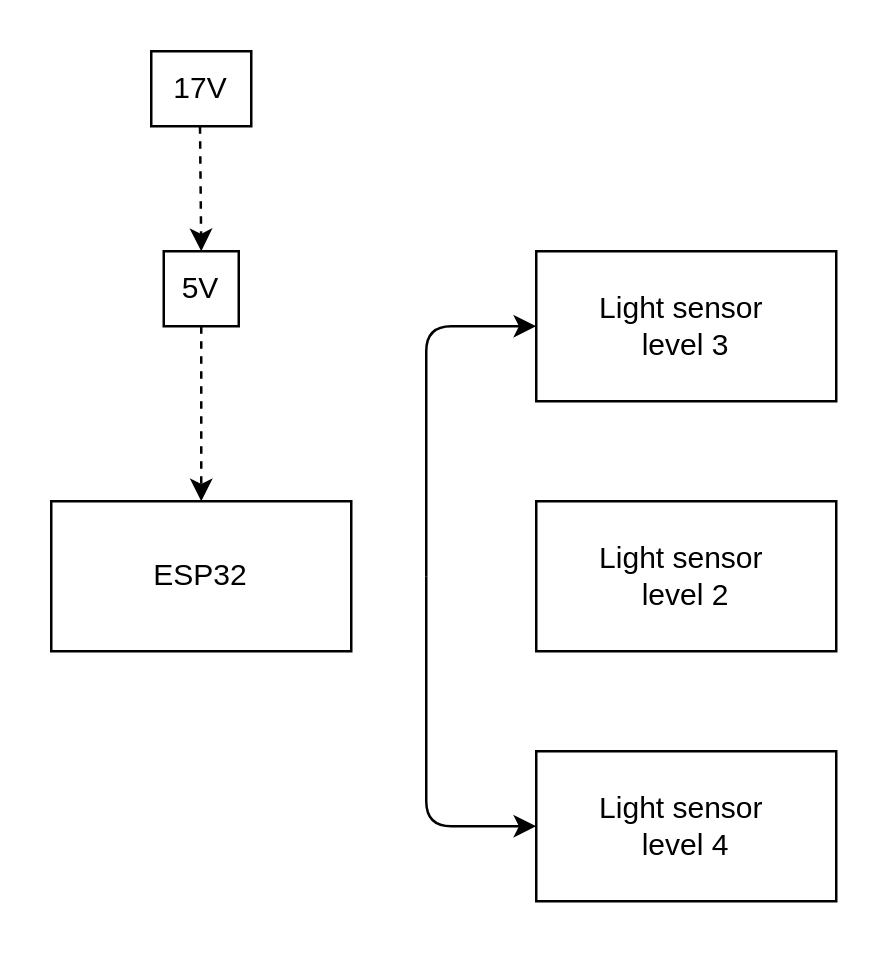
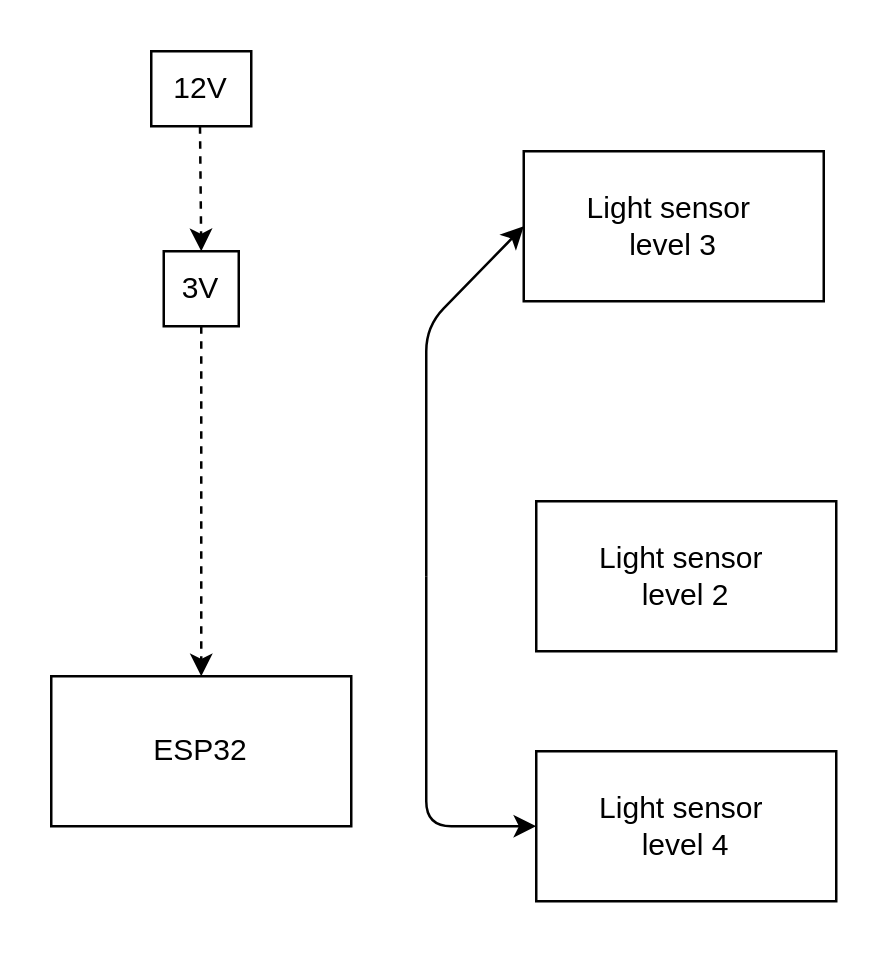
node "17V": label "17V" -> "12V"
node "5V": label "5V" -> "3V"
node "Light sensor level 3": moved (686, 326) -> (674, 226)
node "ESP32": moved (201, 576) -> (201, 751)
